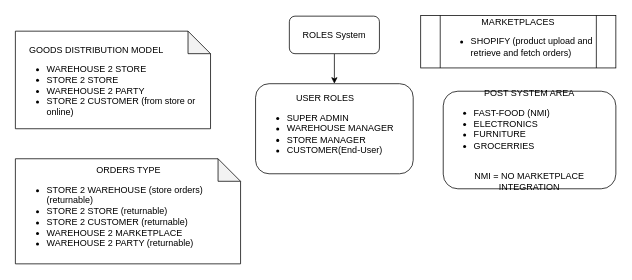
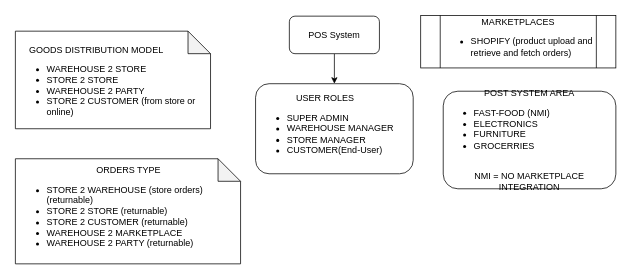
node "ROLES System": label "ROLES System" -> "POS System"
